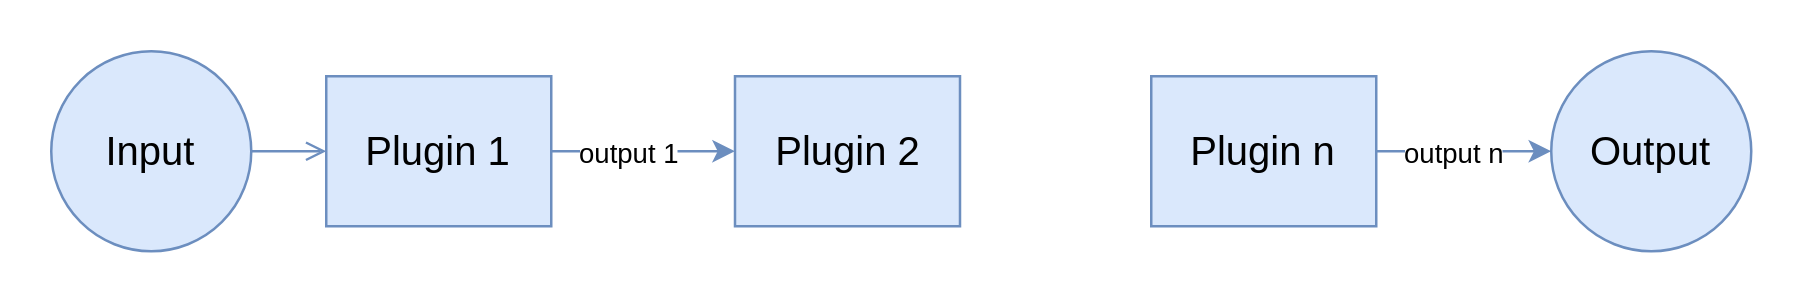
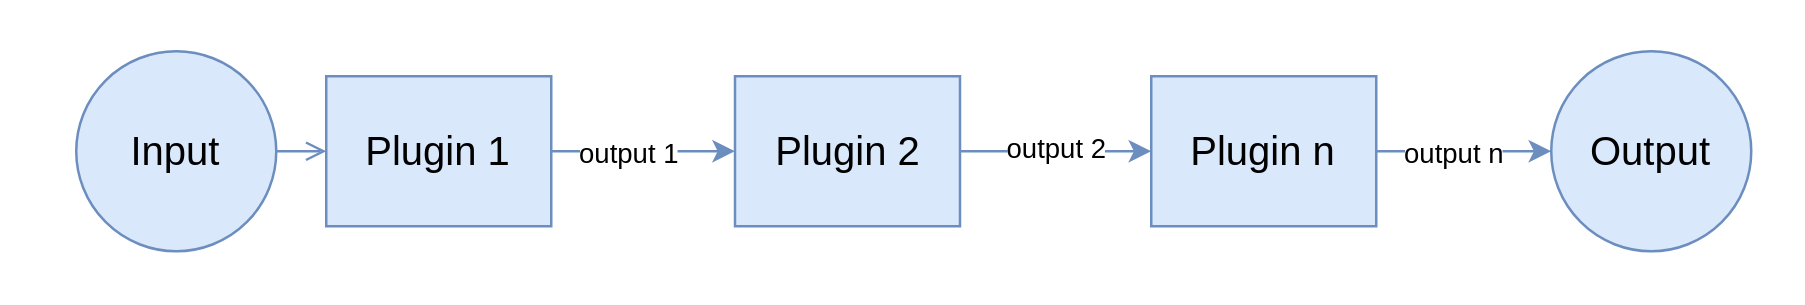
node "Input": moved (151, 151) -> (176, 151)
edge "Plugin 2" -> "Plugin n": added, labels "output 2", "..."
